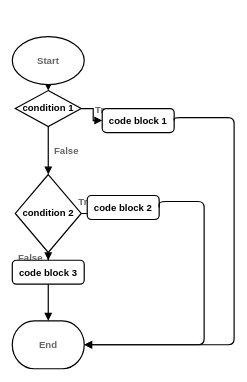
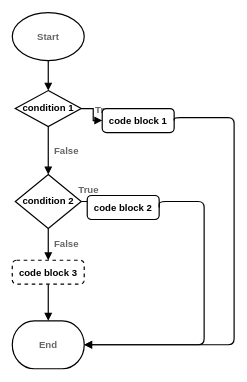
node "Start": moved (48, 60) -> (48, 36)
node "condition 2": size 66x78 -> 66x54
node "code block 3": style solid -> dashed
